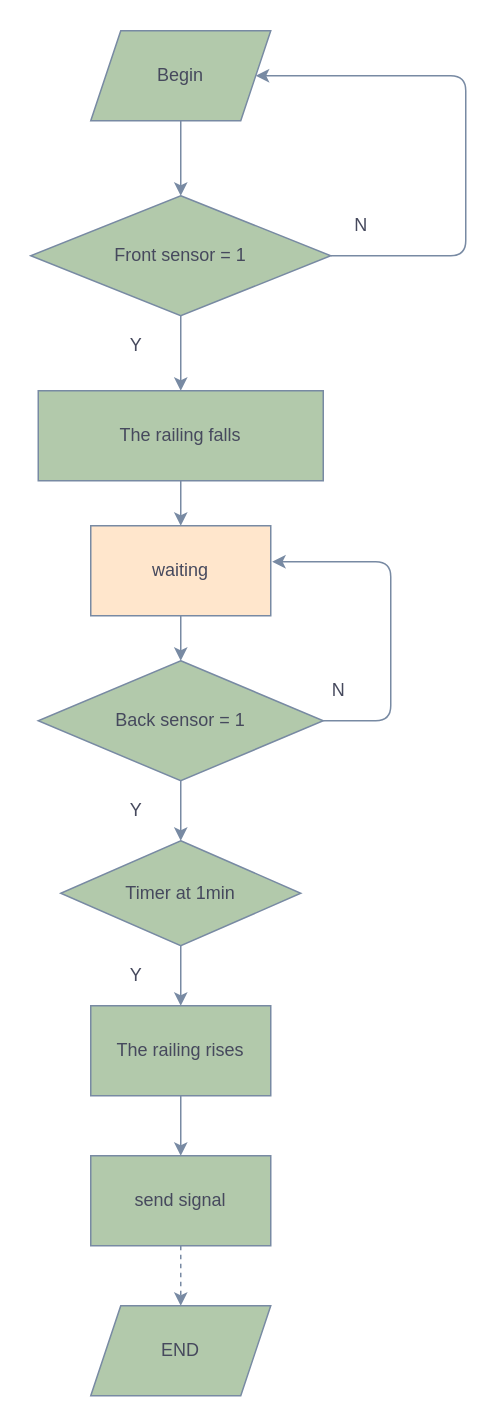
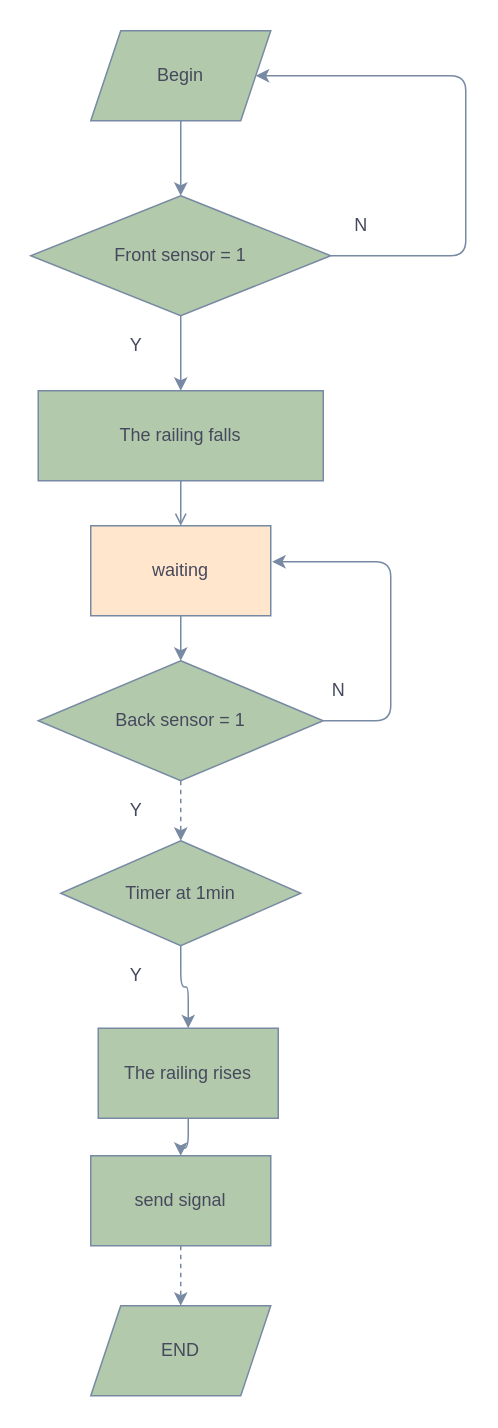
edge "The railing falls" -> "waiting": arrowhead classic -> open
edge "Back sensor = 1" -> "Timer at 1min": style solid -> dashed
node "The railing rises": moved (181, 1051) -> (188, 1073)
